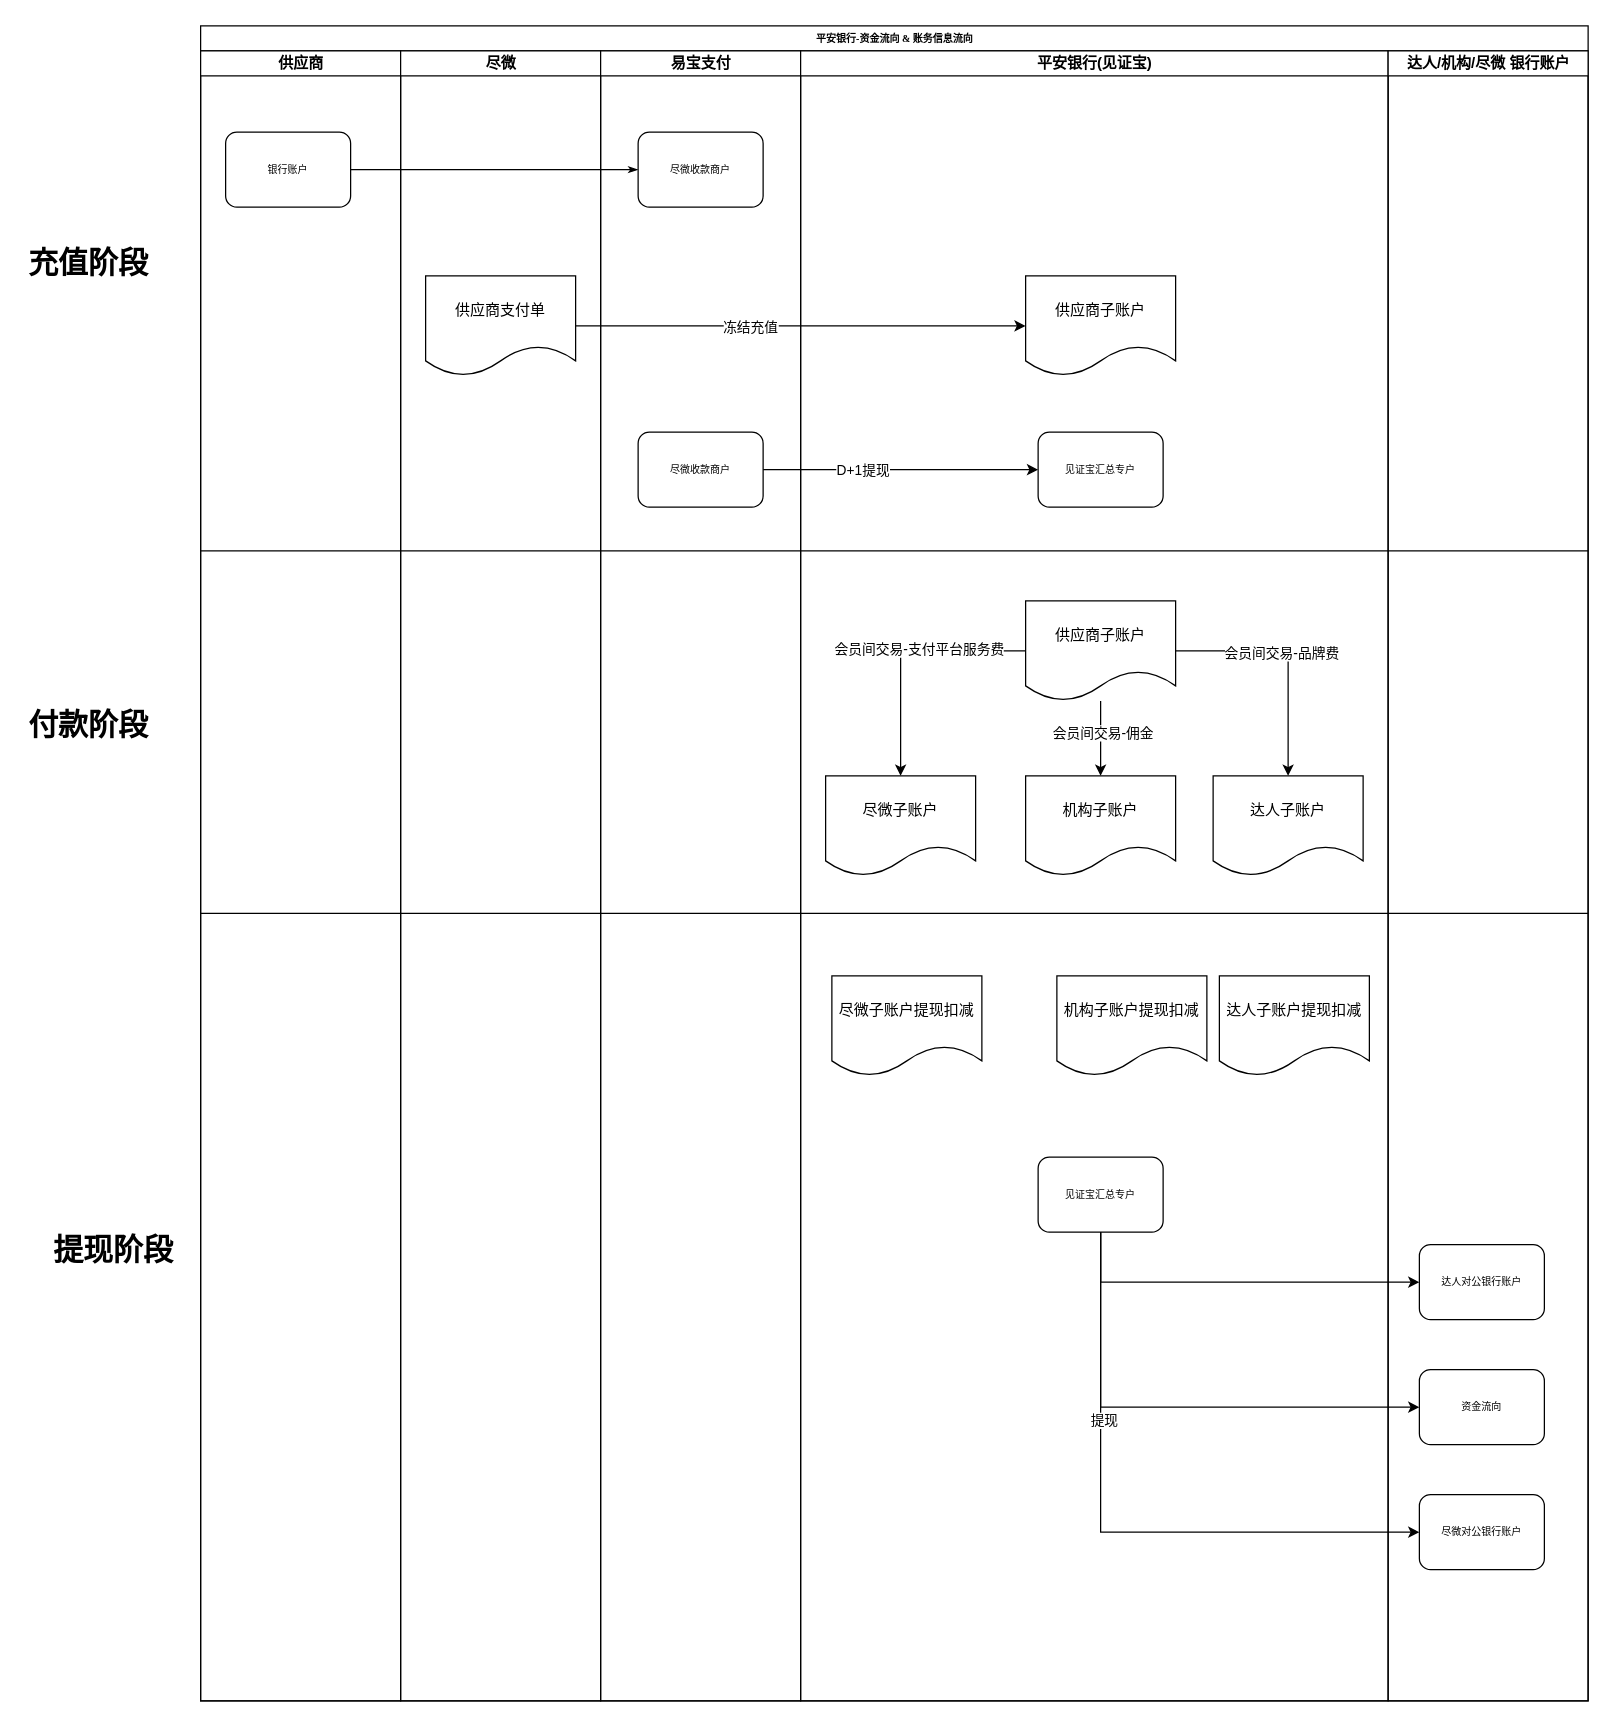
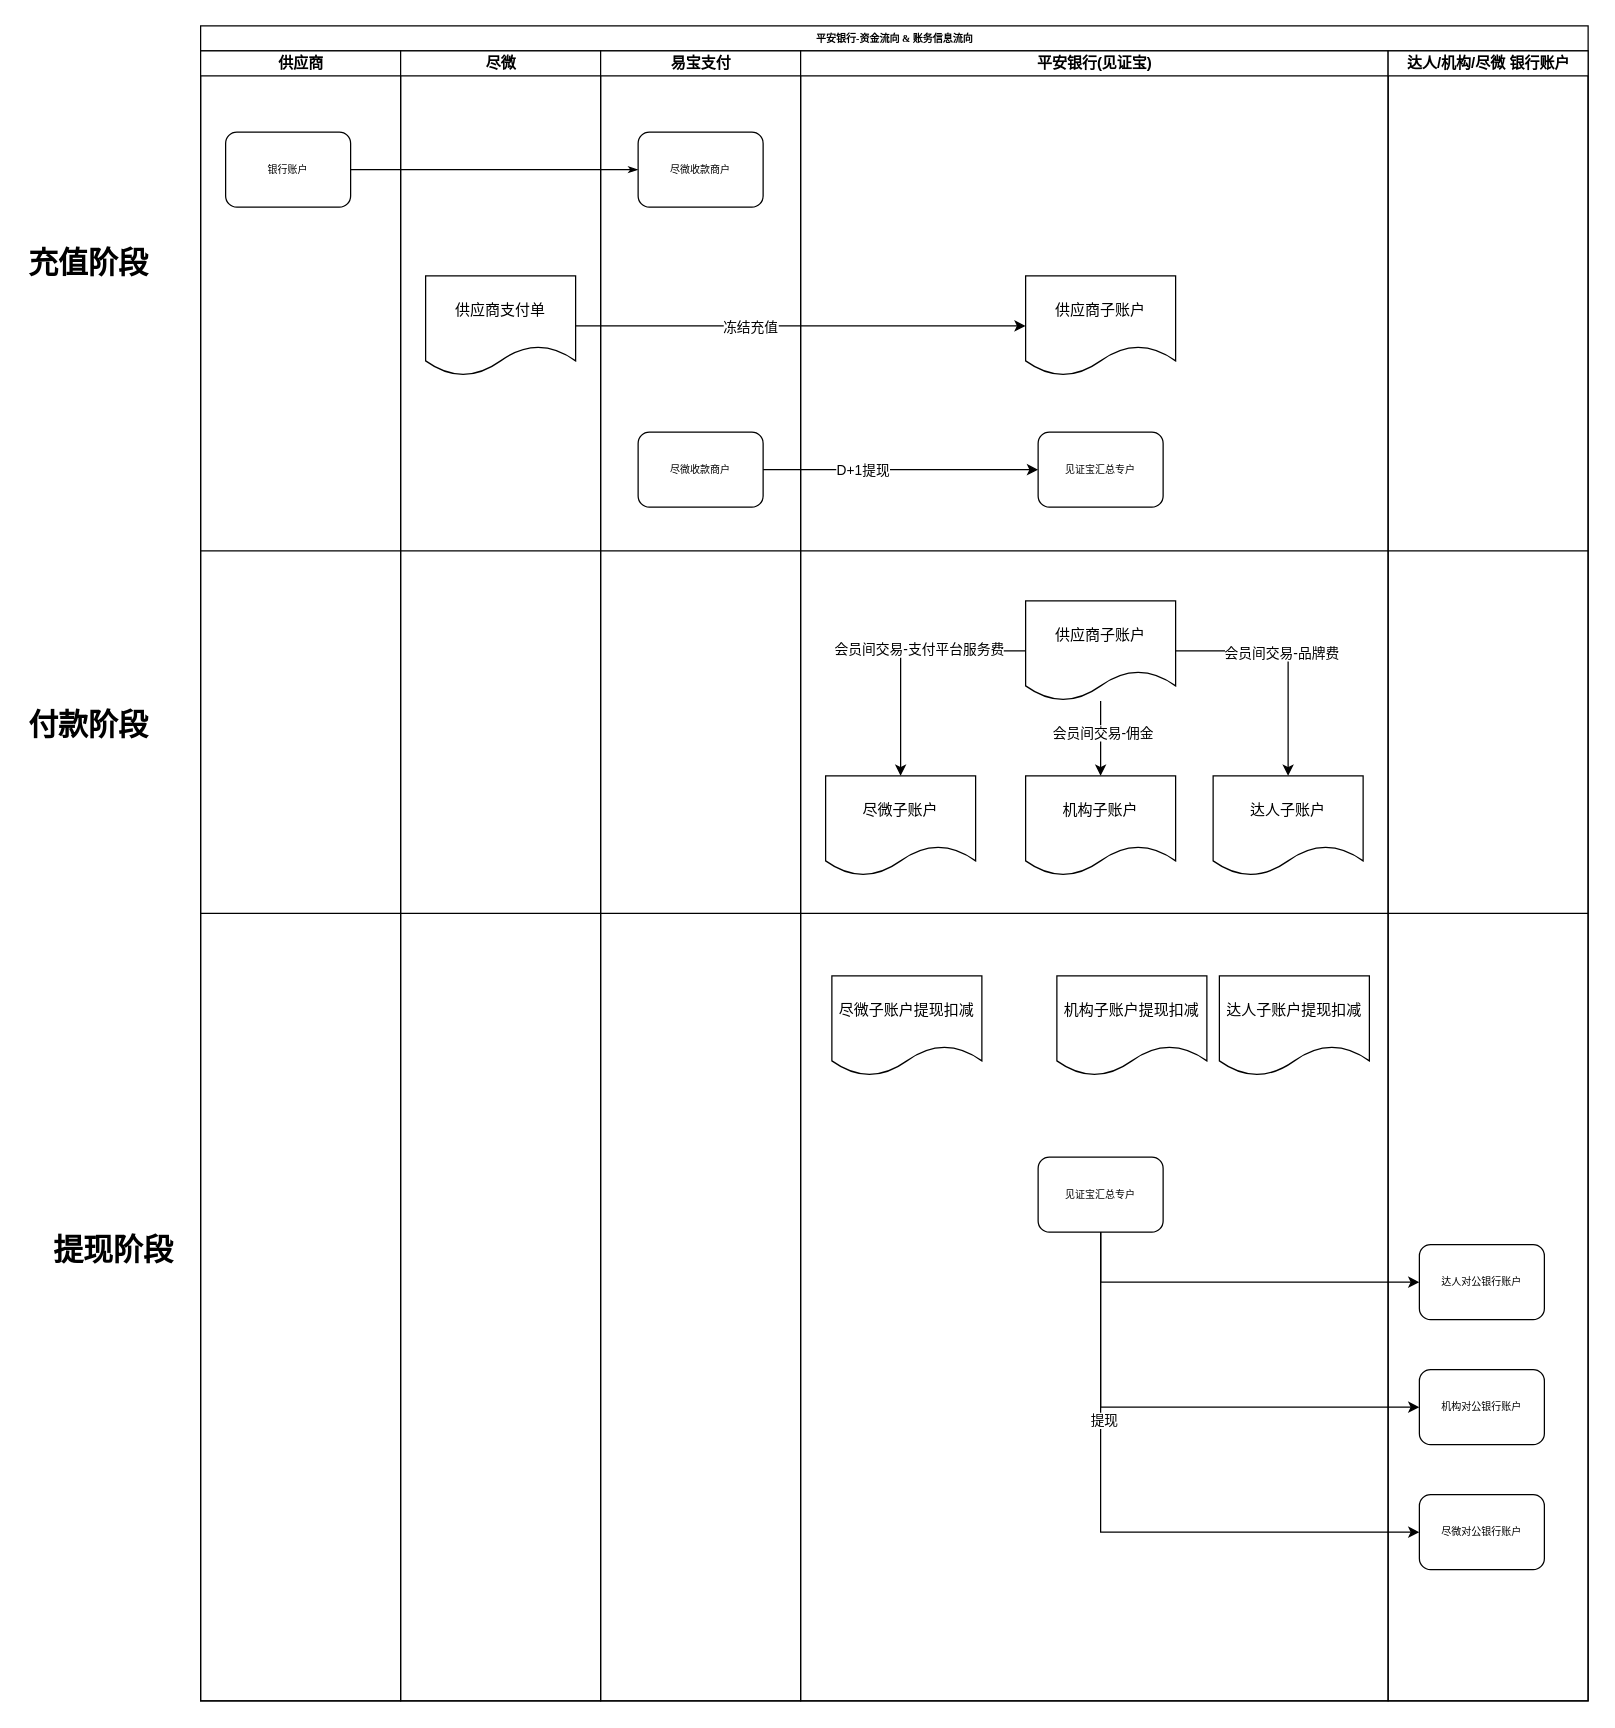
node "资金流向": label "资金流向" -> "机构对公银行账户"
